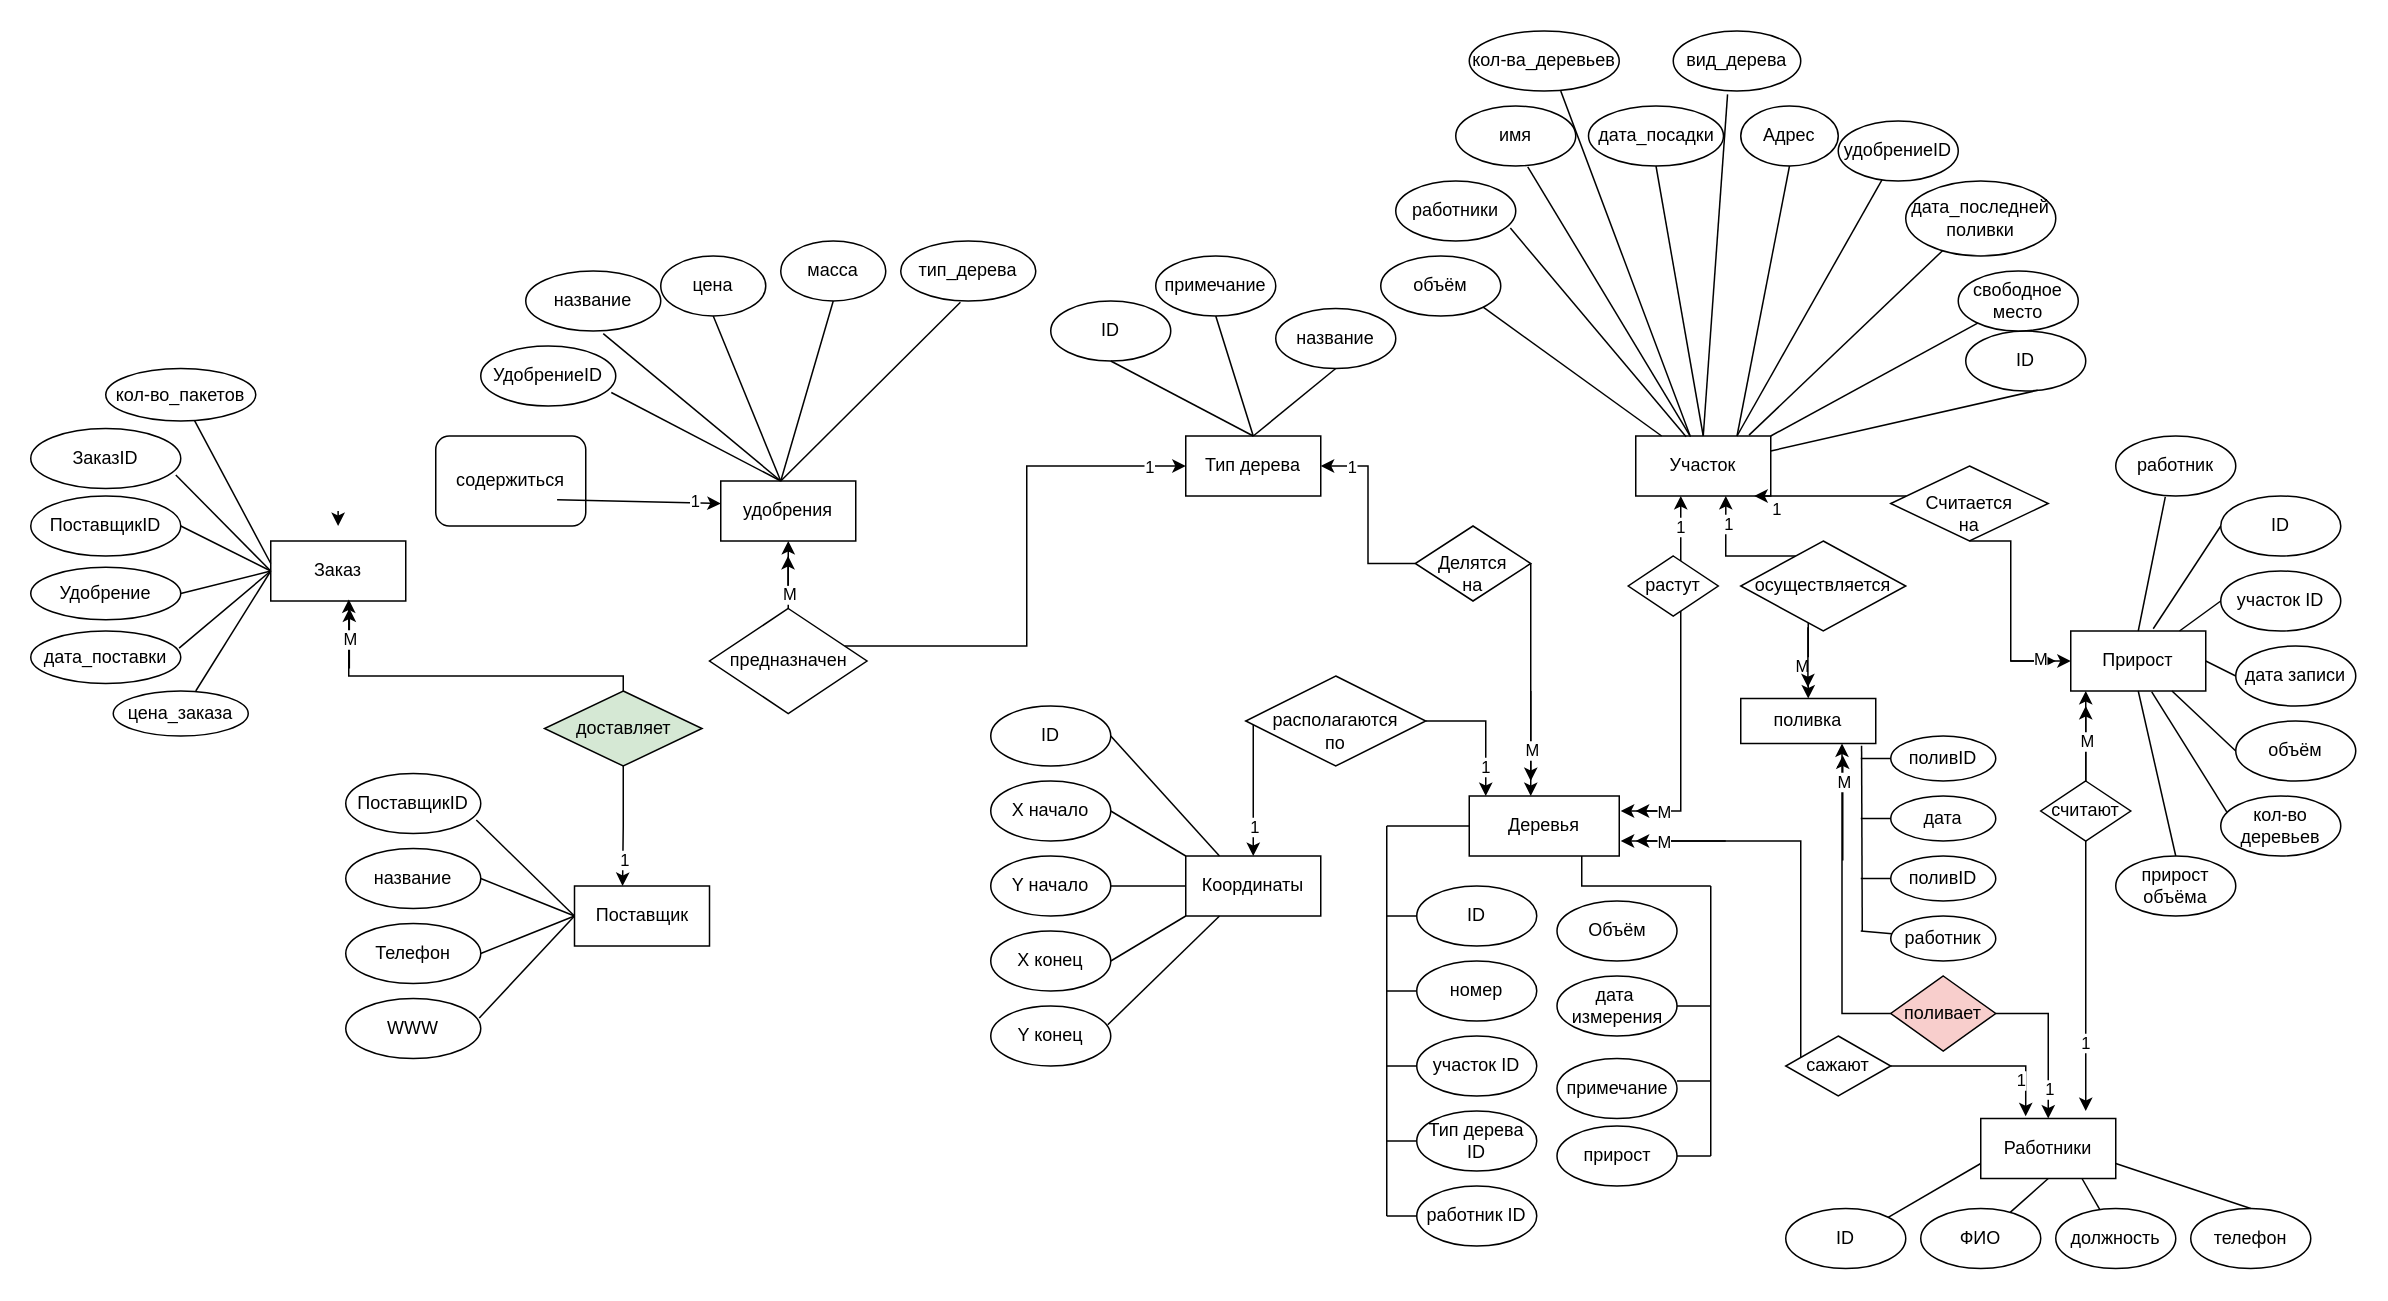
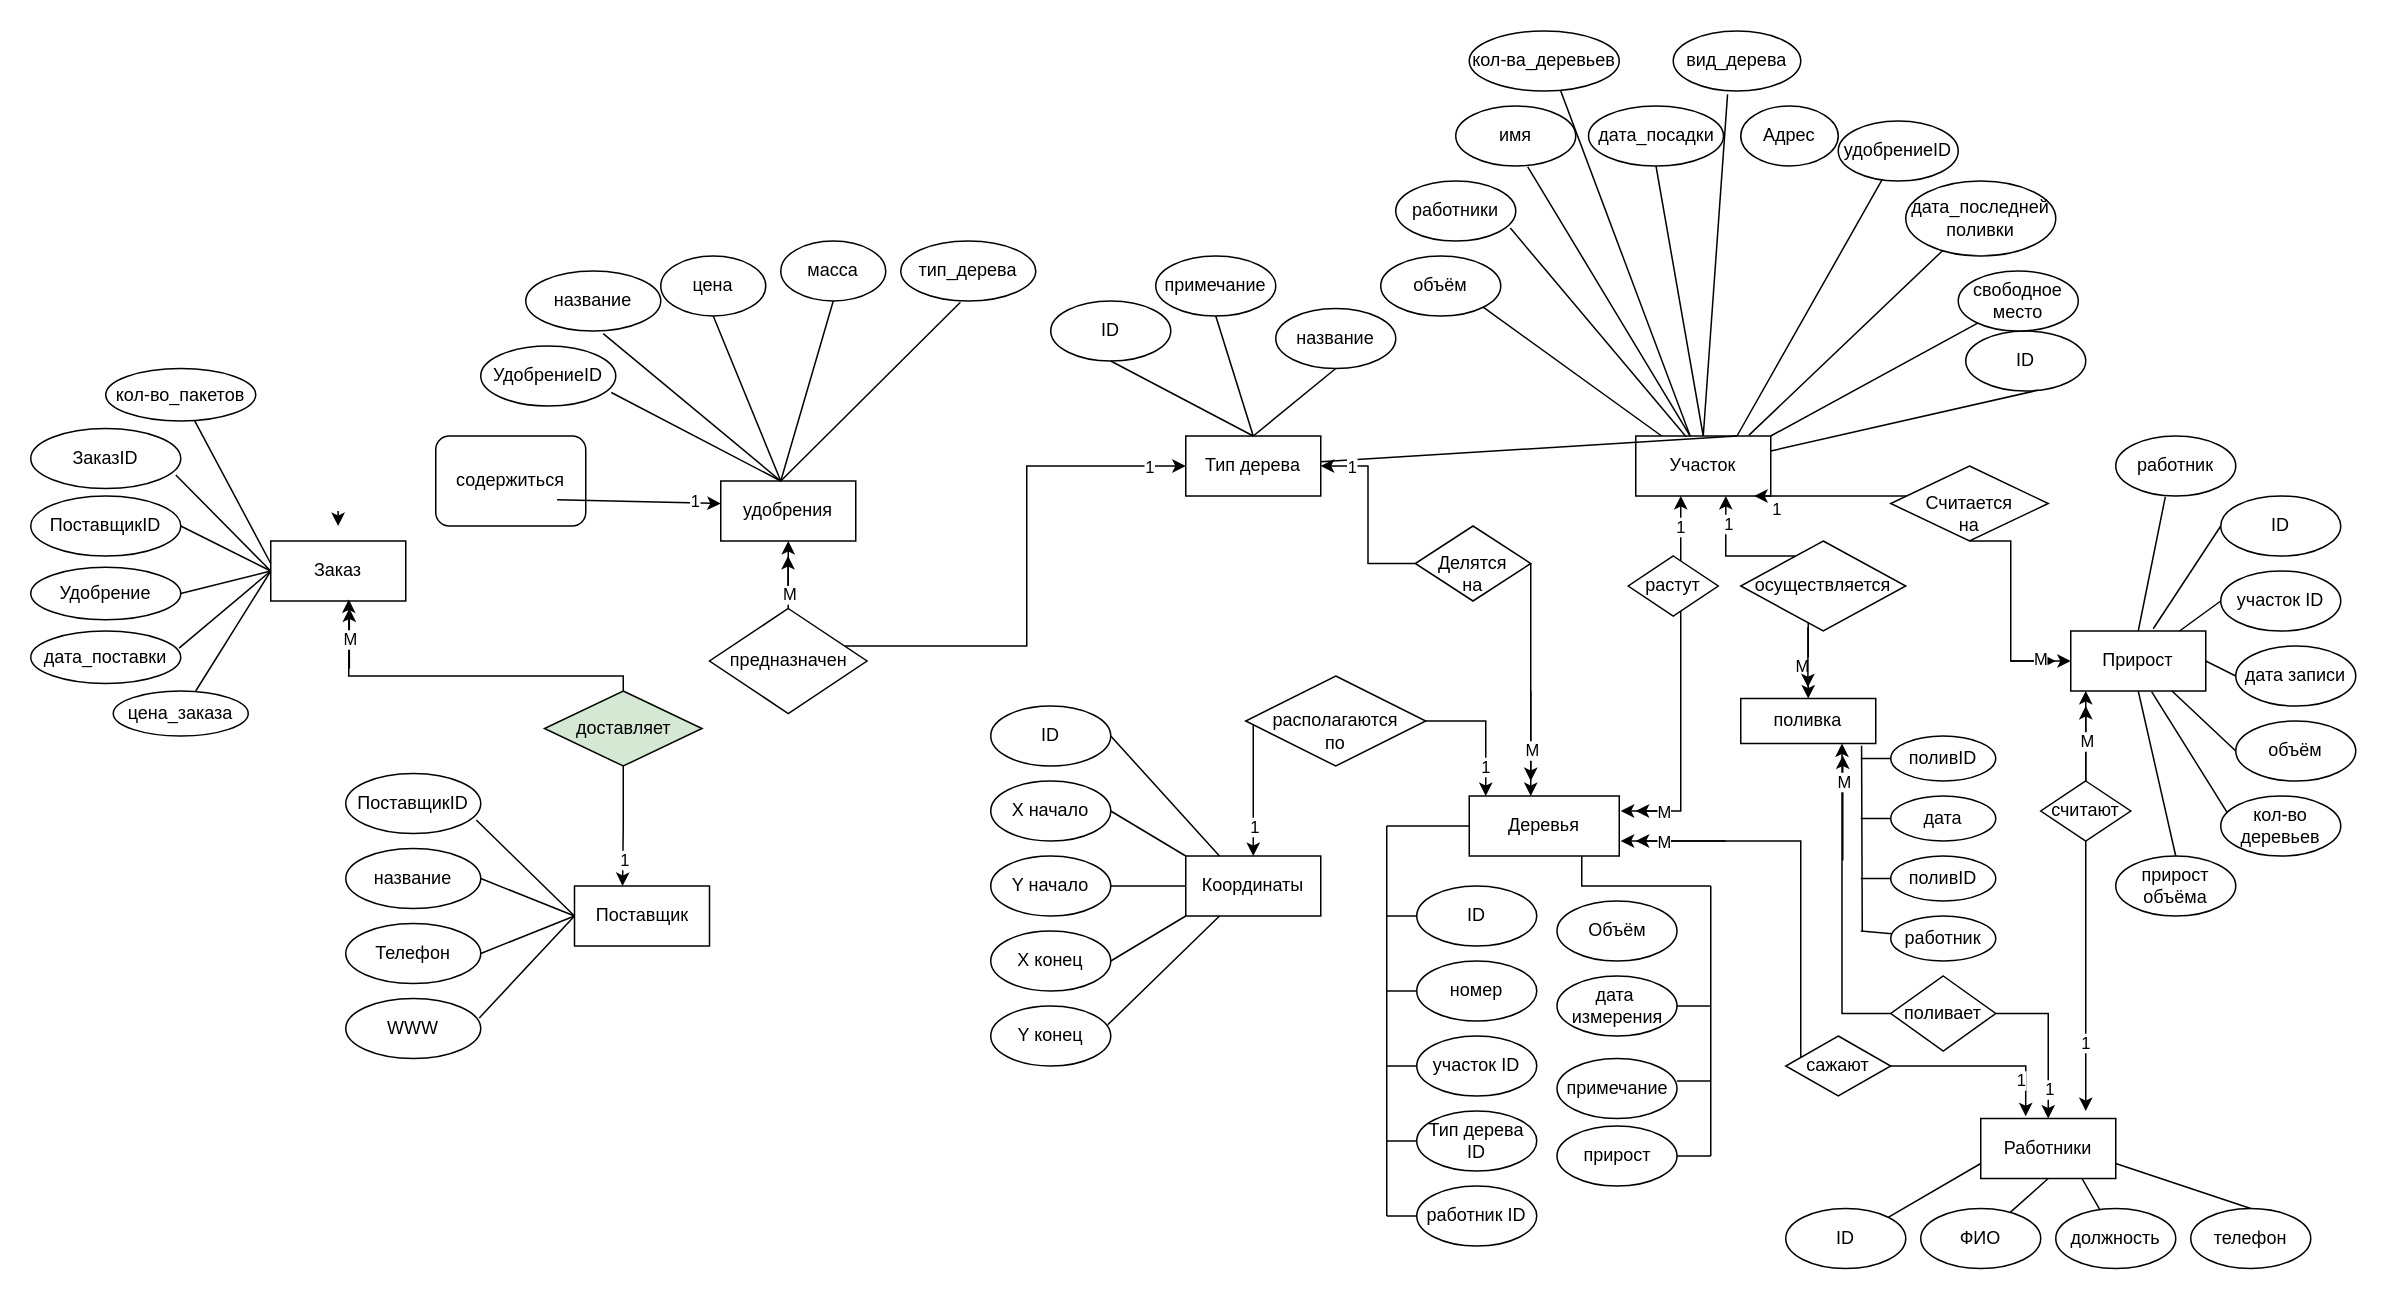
edge "Адрес" -- "Участок": now "Тип дерева" -- "Участок"
node "поливает": fillcolor #f8cecc -> #ffffff
